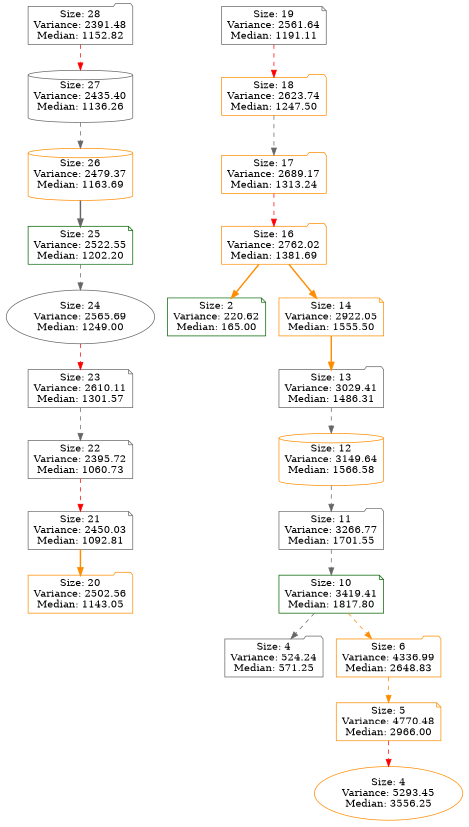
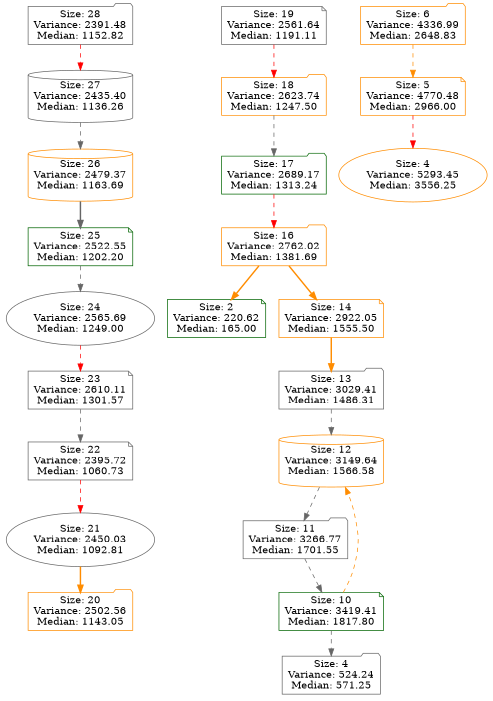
node "Size: 17 Variance: 2689.17 Median: 1313.24": color darkorange -> darkgreen
node "Size: 21 Variance: 2450.03 Median: 1092.81": shape note -> ellipse
edge "Size: 10 Variance: 3419.41 Median: 1817.80" -> "Size: 6 Variance: 4336.99 Median: 2648.83": now "Size: 10 Variance: 3419.41 Median: 1817.80" -> "Size: 12 Variance: 3149.64 Median: 1566.58"
